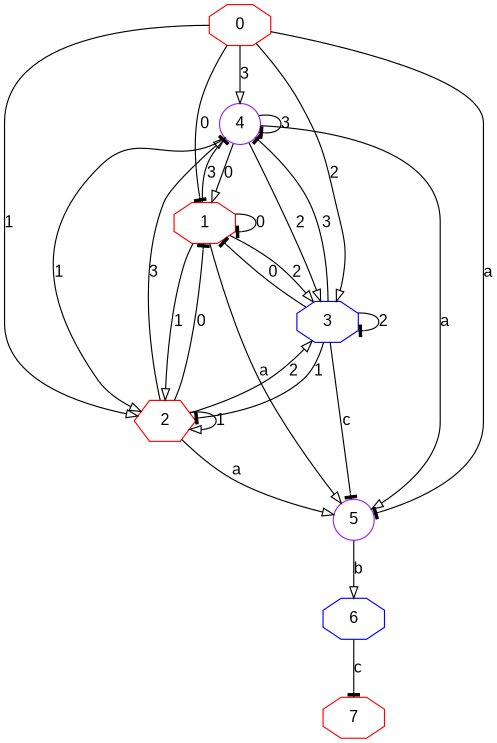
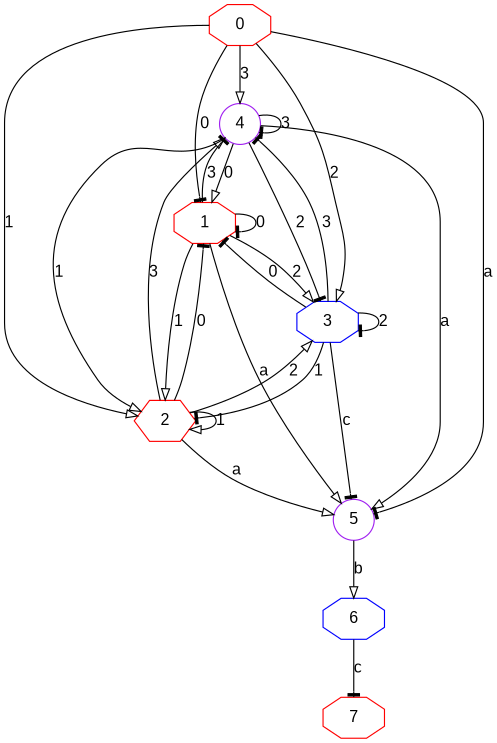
edge "4" -> "3": arrowhead onormal -> tee
